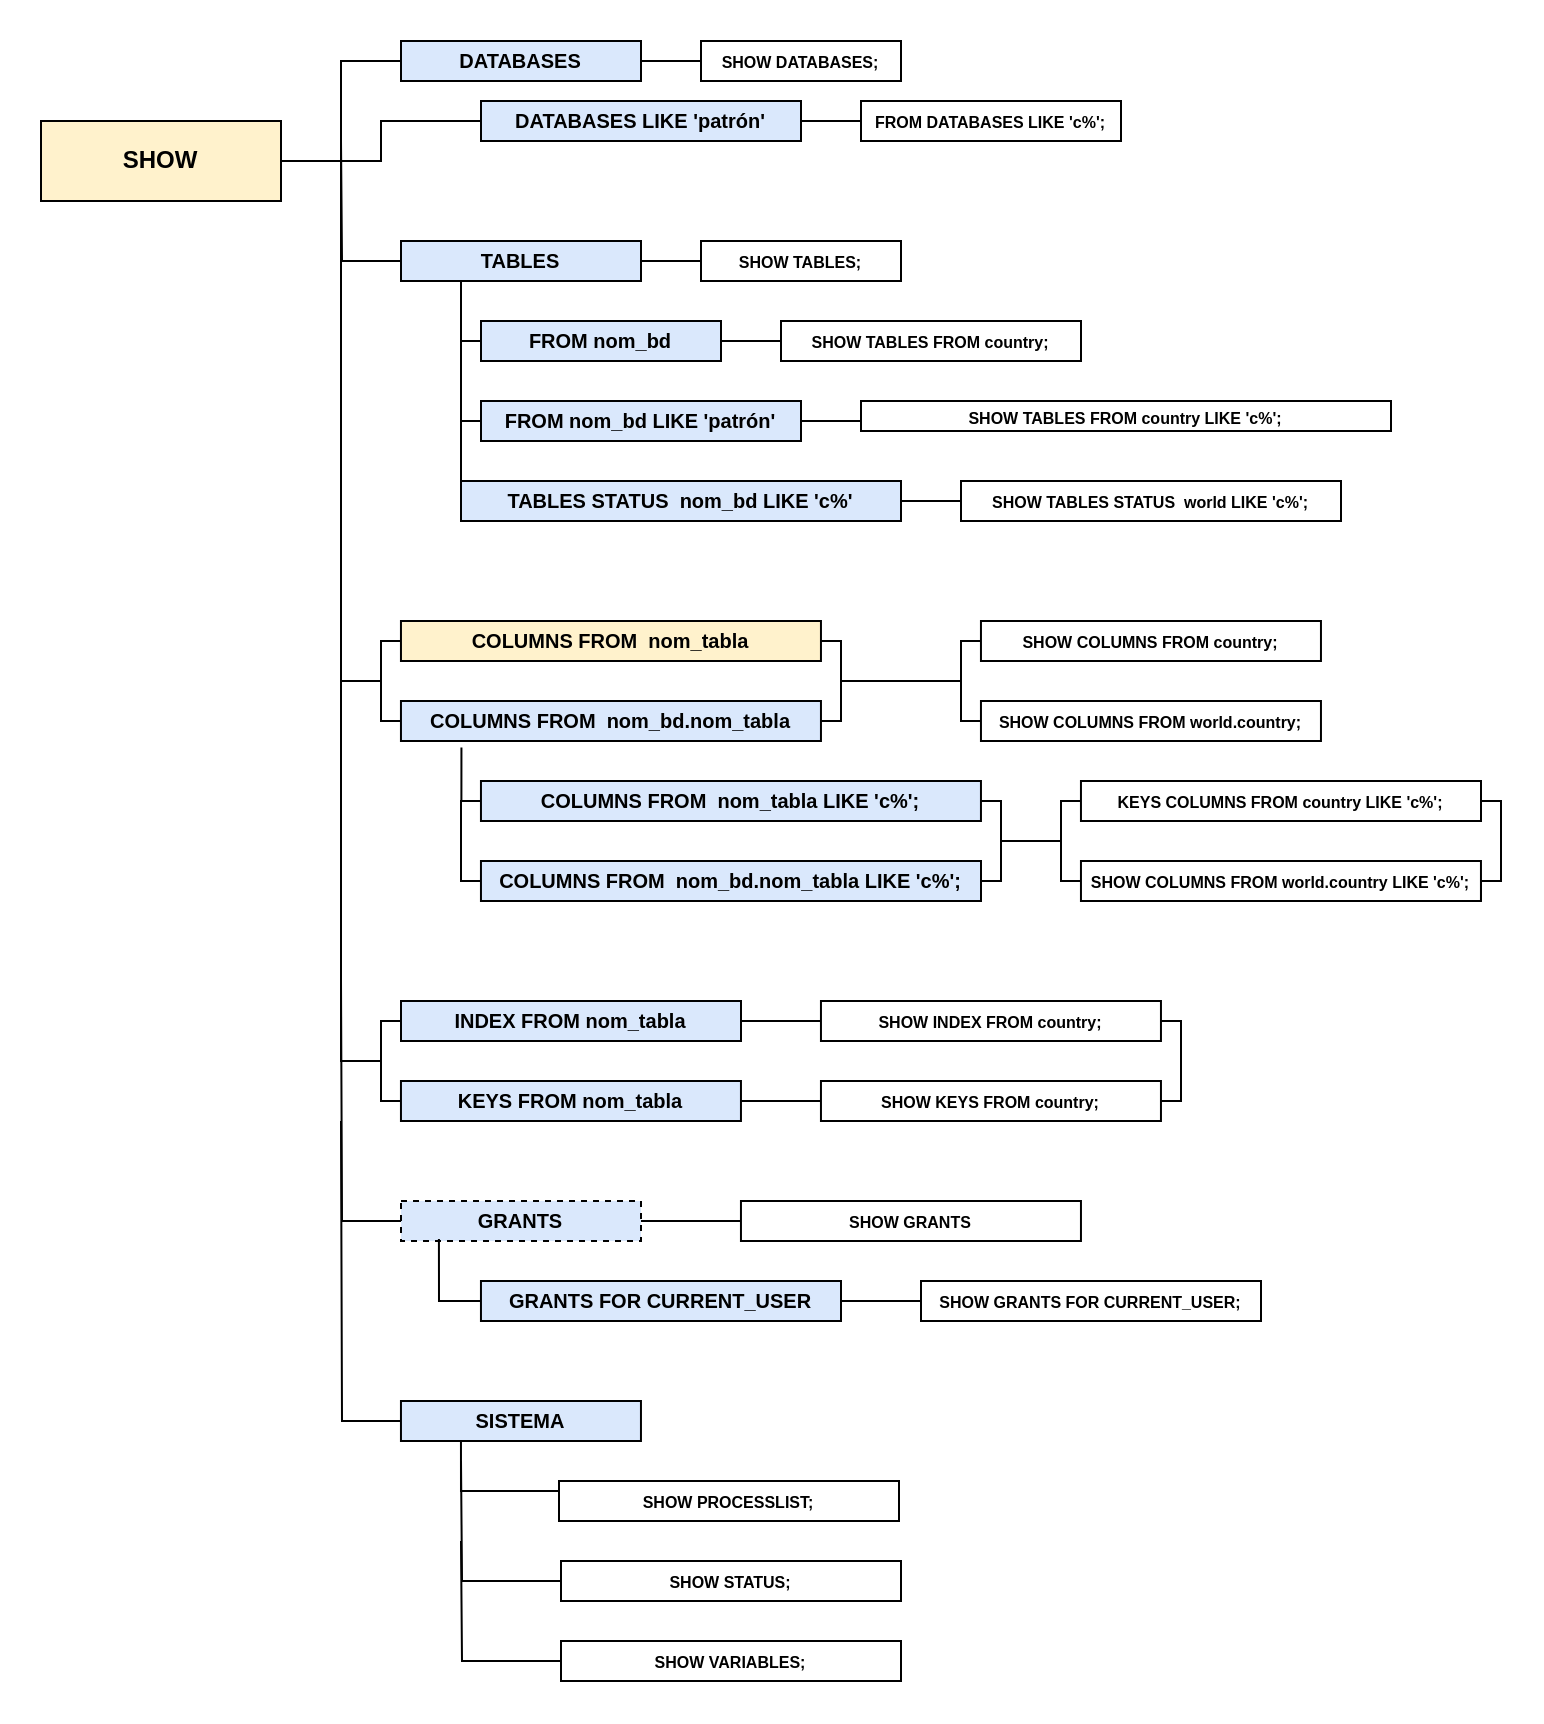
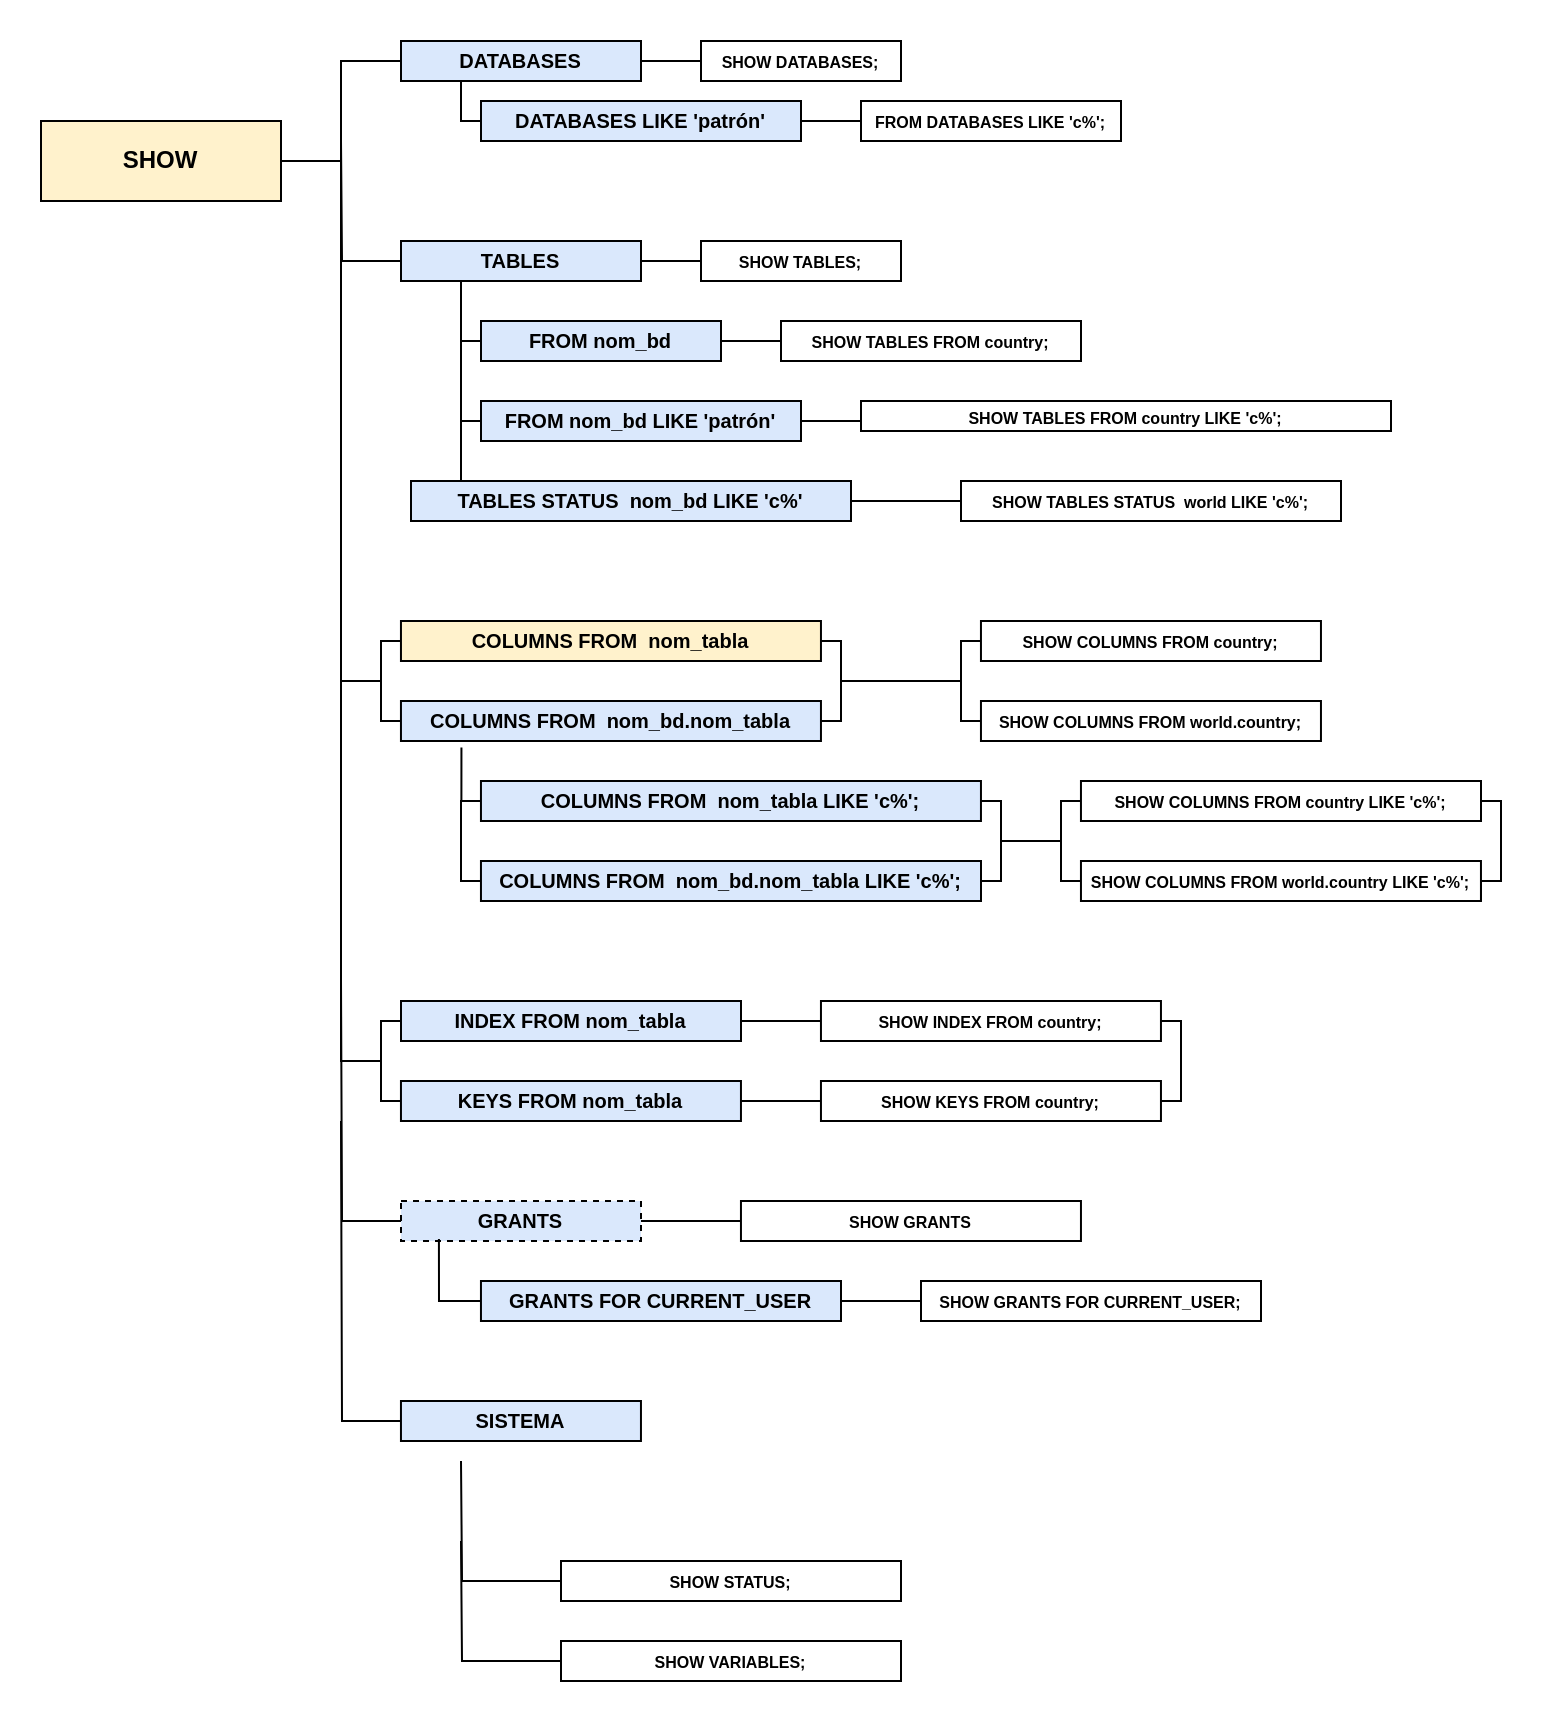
edge "DATABASES LIKE 'patrón'" -- "SHOW": now "DATABASES LIKE 'patrón'" -- "DATABASES"
node "TABLES STATUS nom_bd LIKE 'c%'": moved (681, 501) -> (631, 501)
node "KEYS COLUMNS FROM country LIKE 'c%';": label "KEYS COLUMNS FROM country LIKE 'c%';" -> "SHOW COLUMNS FROM country LIKE 'c%';"
edge "SISTEMA" -- "SHOW PROCESSLIST;": removed
node "SHOW PROCESSLIST;": removed
